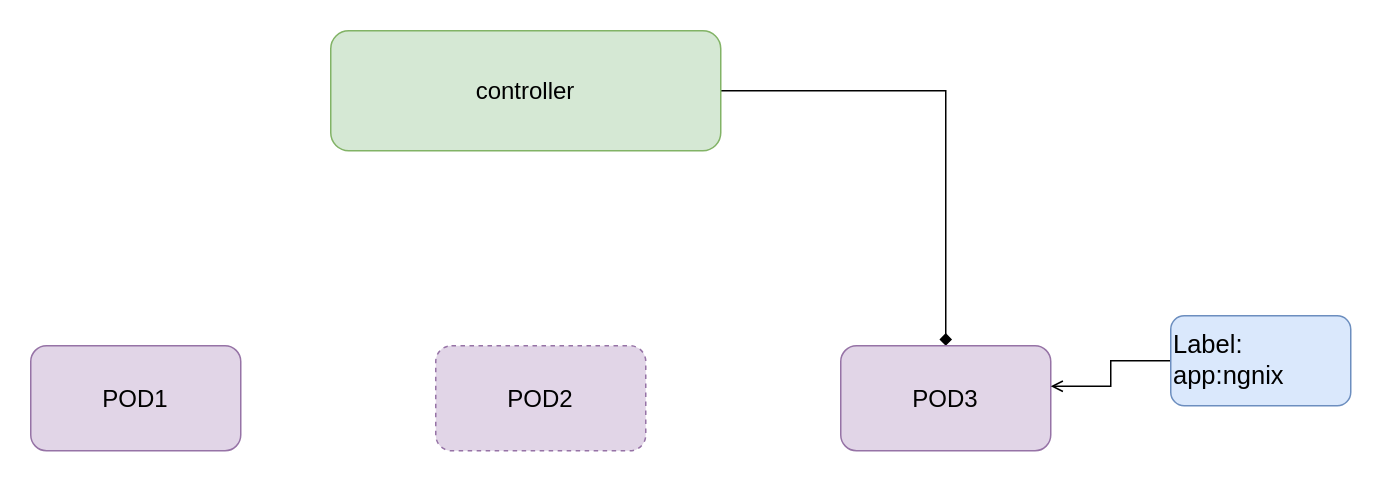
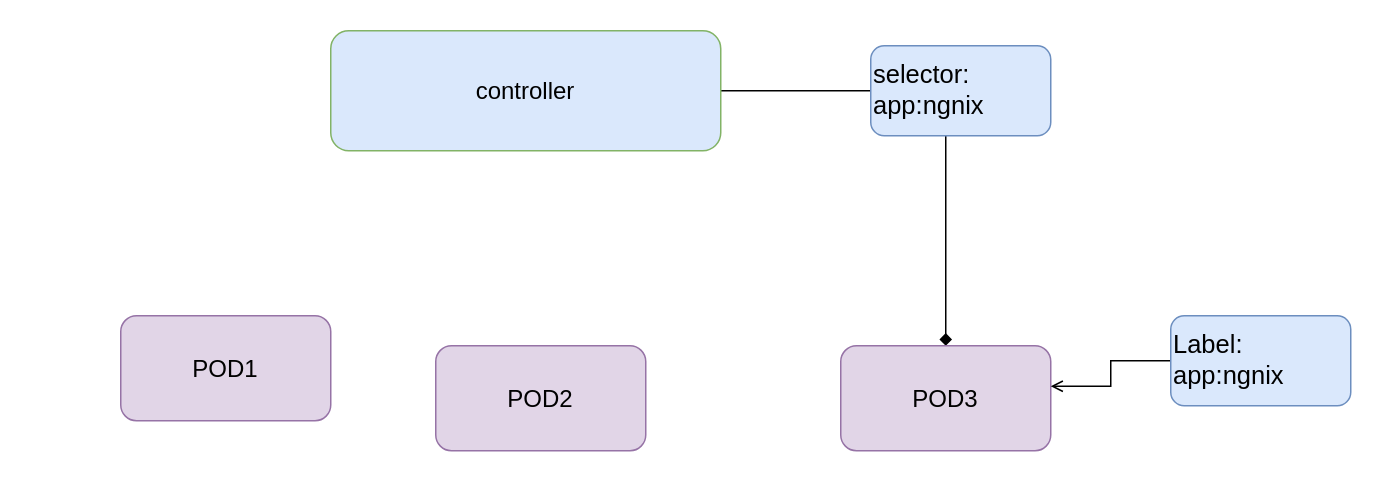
node "controller": fillcolor #d5e8d4 -> #dae8fc
node "selector:app:ngnix": added
node "POD1": moved (136, 398) -> (226, 368)
node "POD2": style dashed -> solid
